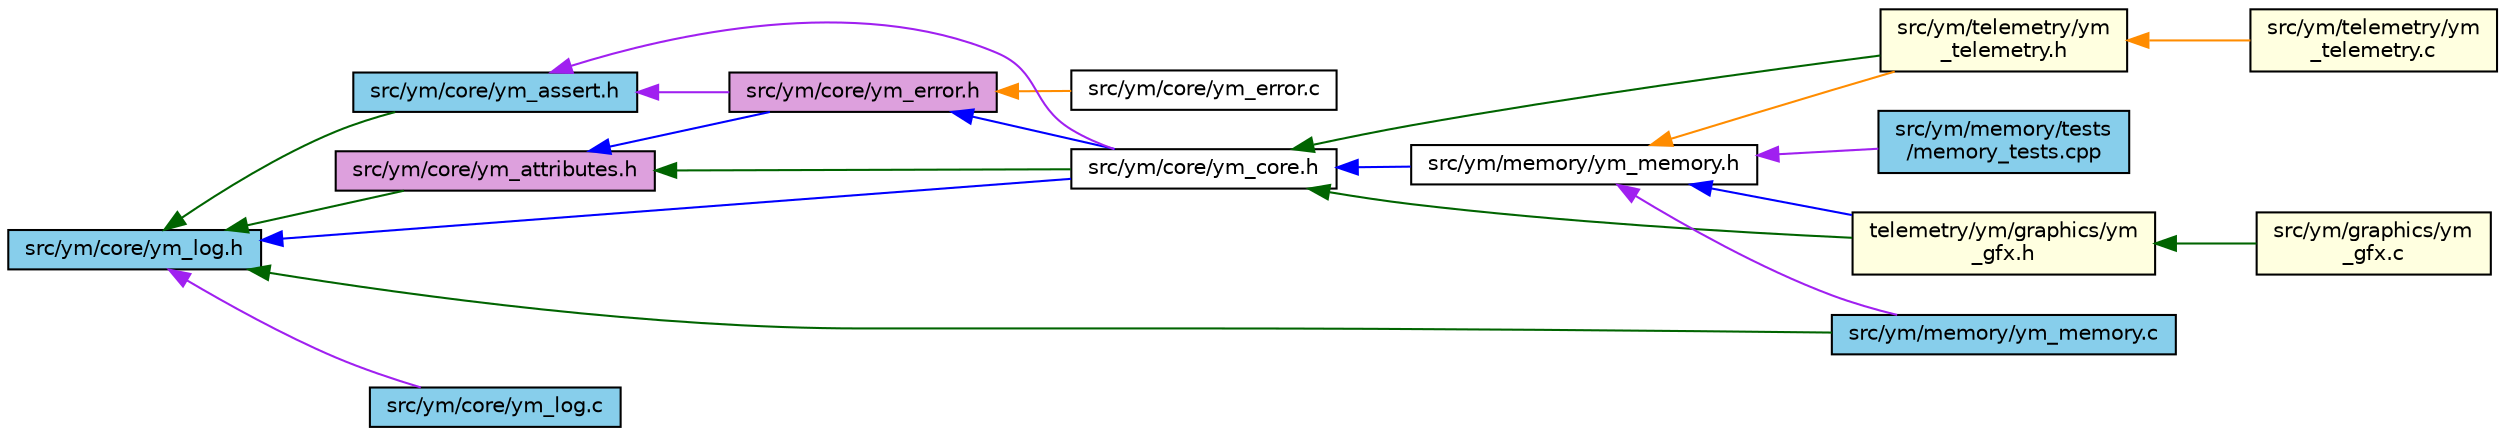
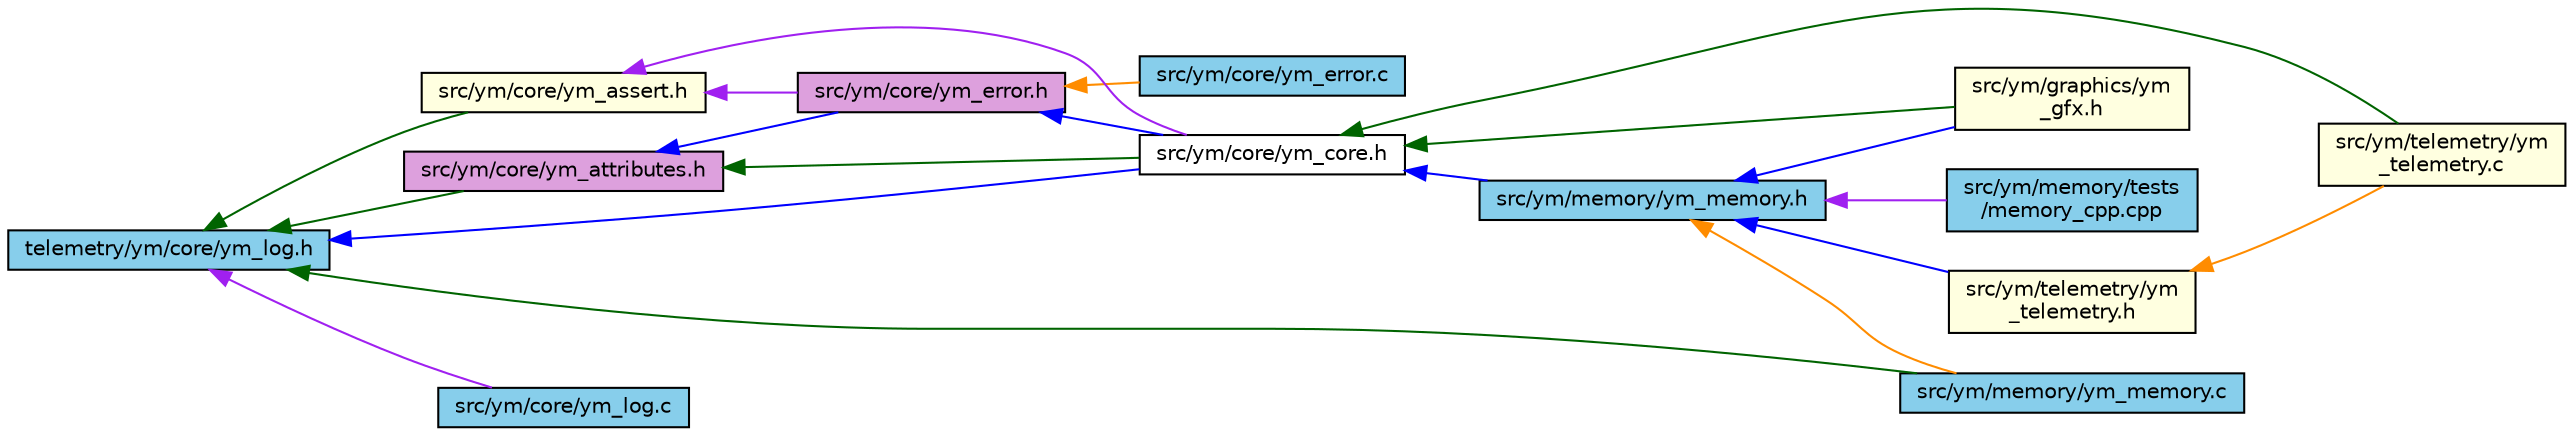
node "src/ym/core/ym_error.c": fillcolor white -> skyblue
node "src/ym/core/ym_assert.h": fillcolor skyblue -> lightyellow
edge "src/ym/telemetry/ym _telemetry.h" -> "src/ym/core/ym_core.h": now "src/ym/telemetry/ym _telemetry.c" -> "src/ym/core/ym_core.h"
edge "src/ym/telemetry/ym _telemetry.h" -> "src/ym/memory/ym_memory.h": color darkorange -> blue
node "src/ym/memory/tests /memory_tests.cpp": label "src/ym/memory/tests /memory_tests.cpp" -> "src/ym/memory/tests /memory_cpp.cpp"
node "src/ym/memory/ym_memory.h": fillcolor white -> skyblue
node "telemetry/ym/graphics/ym _gfx.h": label "telemetry/ym/graphics/ym _gfx.h" -> "src/ym/graphics/ym _gfx.h"
node "src/ym/graphics/ym _gfx.c": removed
node "src/ym/core/ym_log.h": label "src/ym/core/ym_log.h" -> "telemetry/ym/core/ym_log.h"
edge "src/ym/memory/ym_memory.c" -> "src/ym/memory/ym_memory.h": color purple -> darkorange
